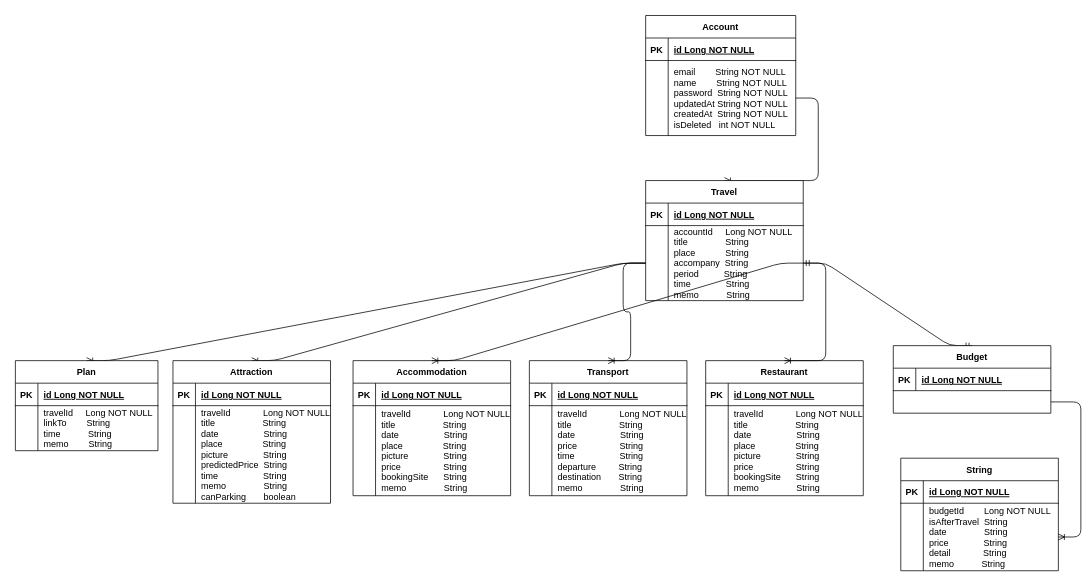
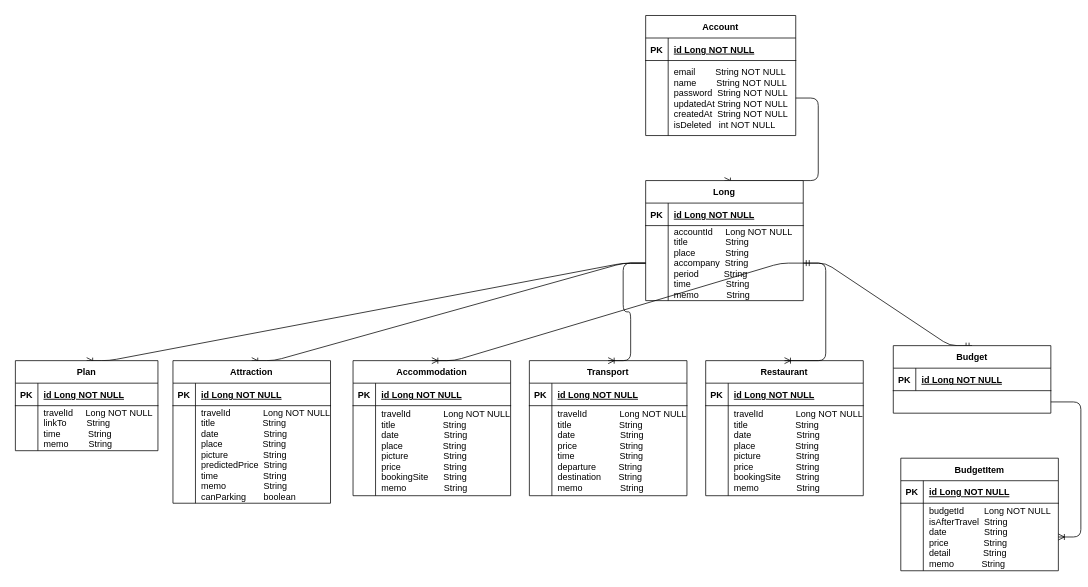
node "Travel": label "Travel" -> "Long"
node "String": label "String" -> "BudgetItem"
